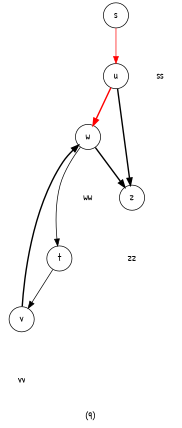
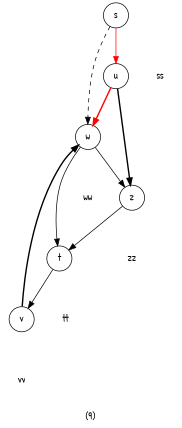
edge "s" -> "w": added
edge "w" -> "z": style bold -> solid
edge "z" -> "t": added
node "tt": added
